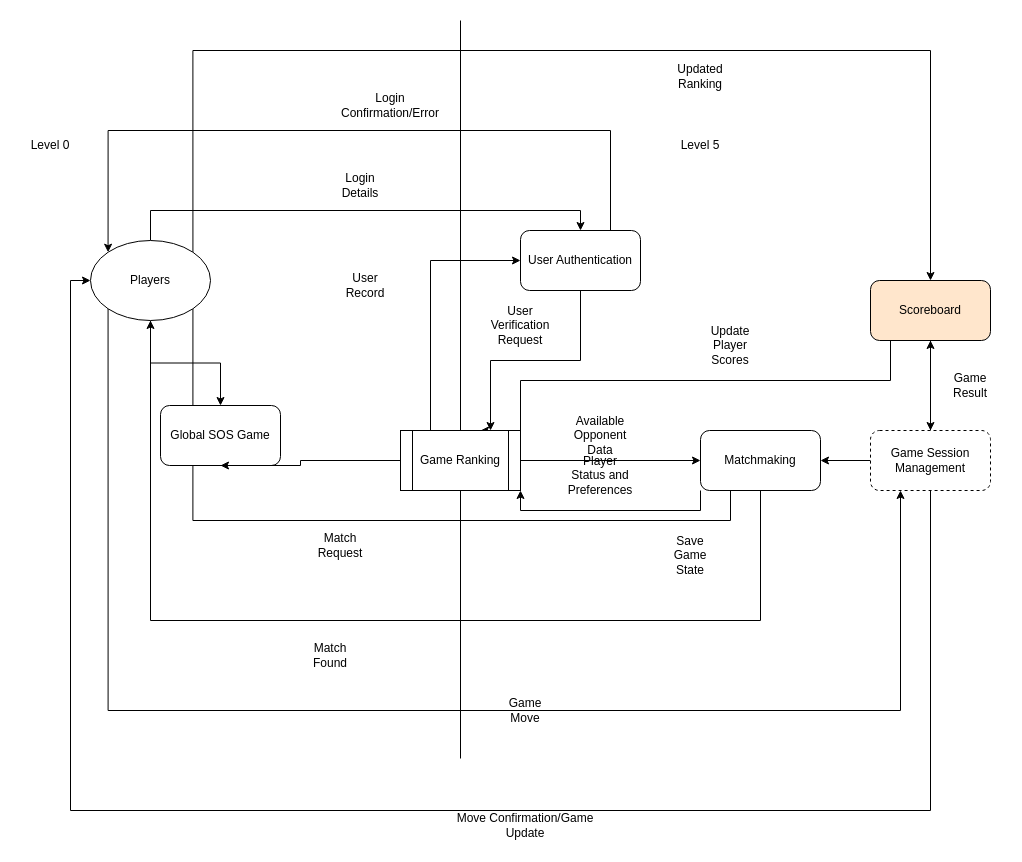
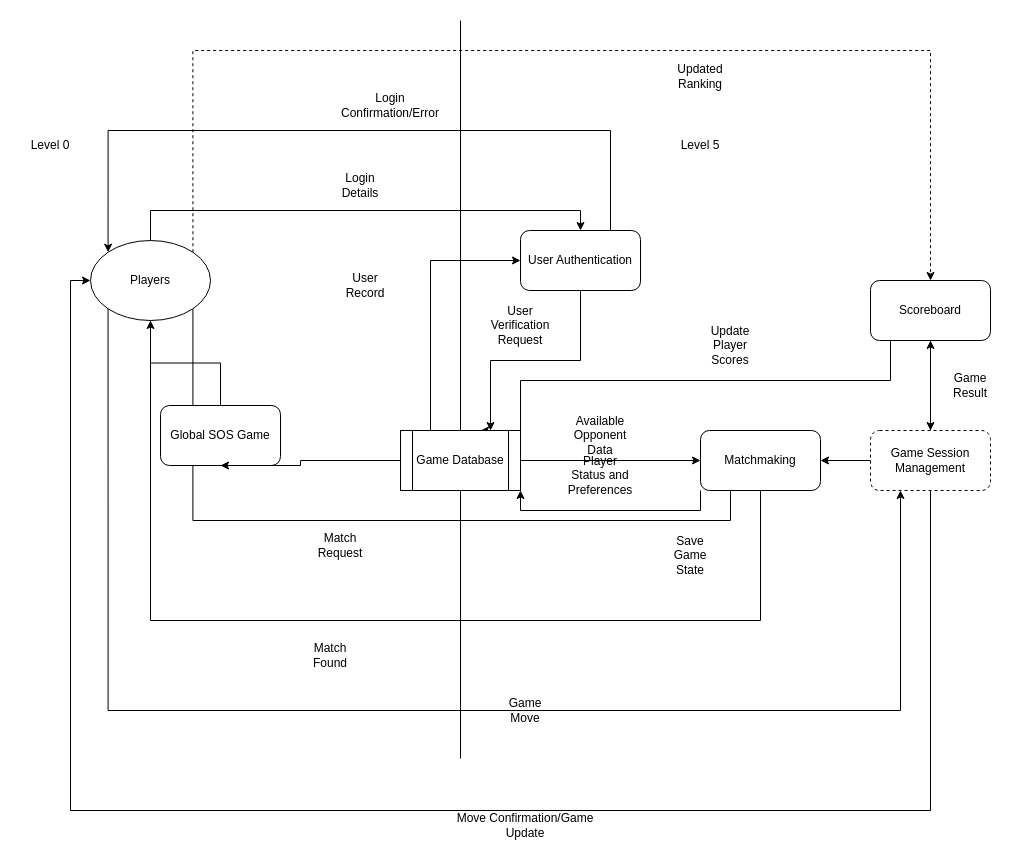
edge "Players" -> "Scoreboard": style solid -> dashed
node "Scoreboard": fillcolor #ffe6cc -> #ffffff
edge "Players" -> "Global SOS Game": arrowhead classic -> none
node "Game Ranking": label "Game Ranking" -> "Game Database"
